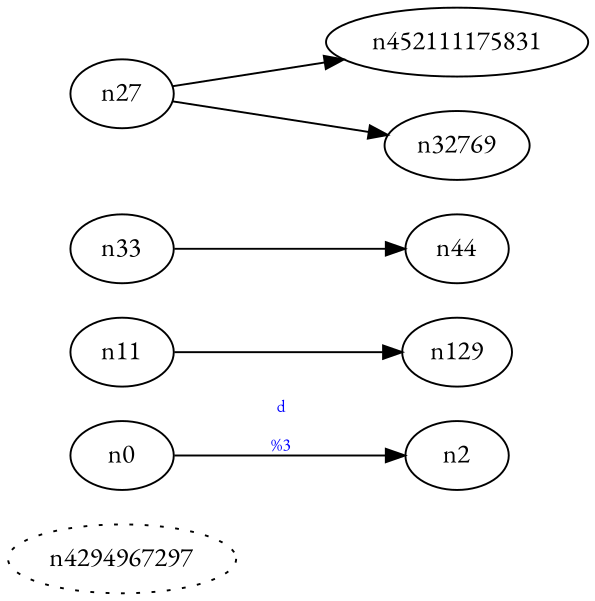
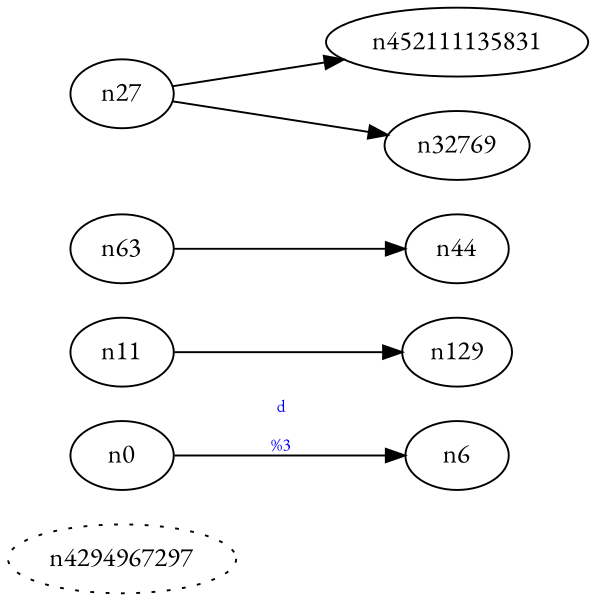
node "n452111175831": label "n452111175831" -> "n452111135831"
node "n33": label "n33" -> "n63"
node "n2": label "n2" -> "n6"
